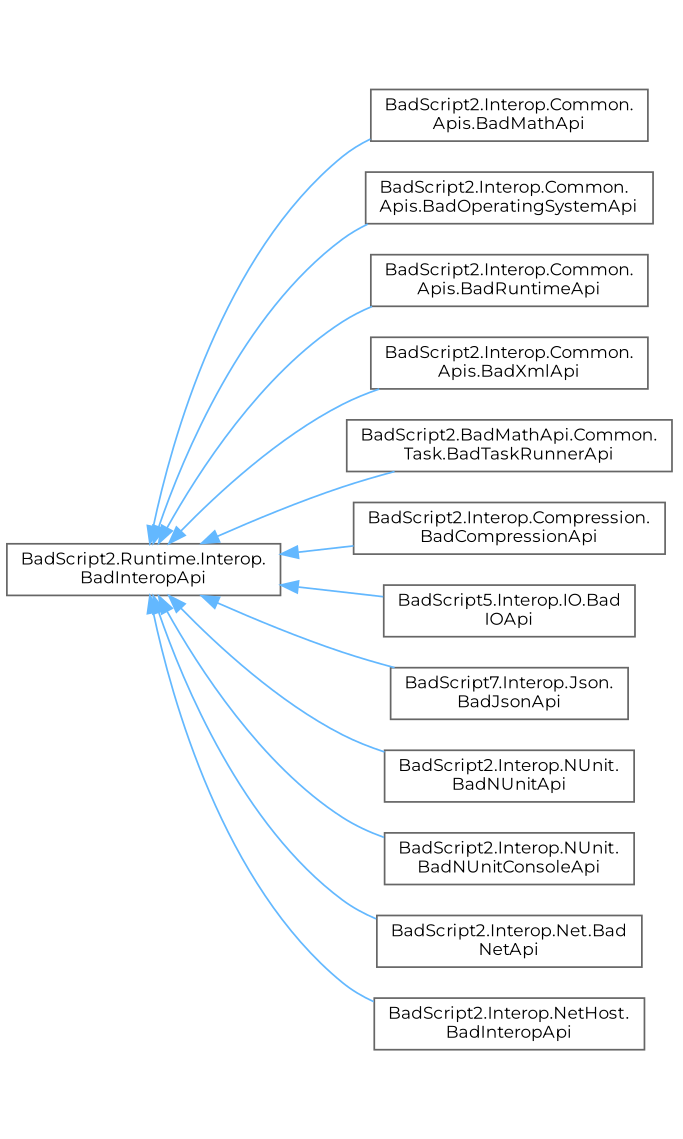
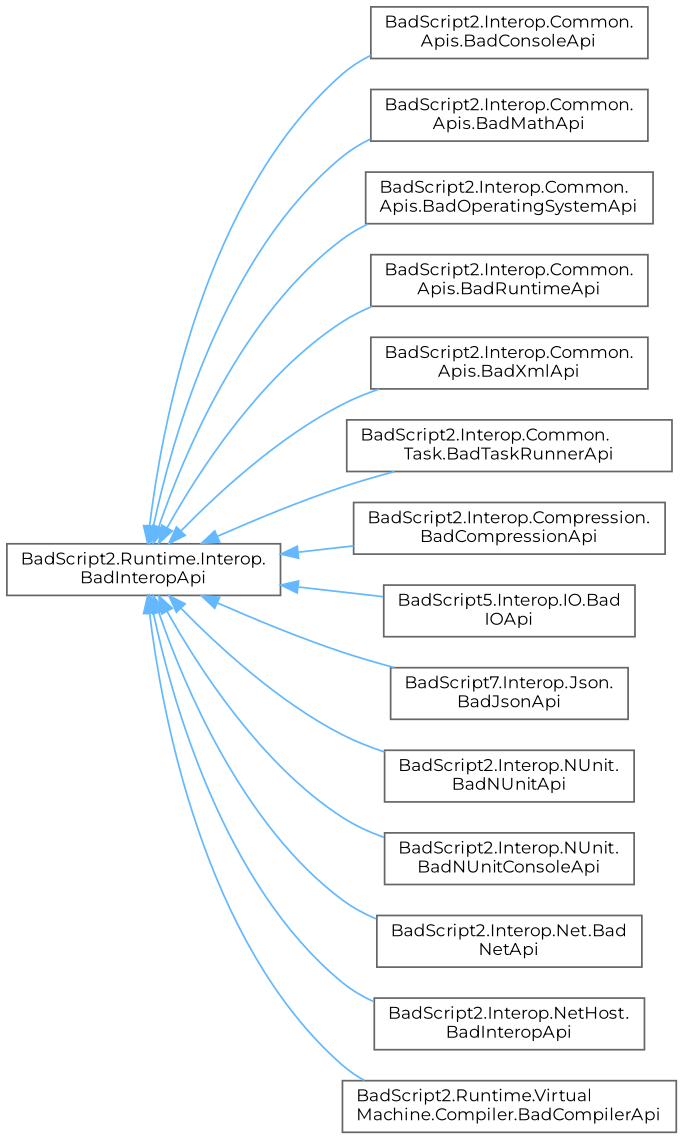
node "BadScript2.Interop.Common. Apis.BadConsoleApi": added
node "BadScript2.BadMathApi.Common. Task.BadTaskRunnerApi": label "BadScript2.BadMathApi.Common. Task.BadTaskRunnerApi" -> "BadScript2.Interop.Common. Task.BadTaskRunnerApi"
node "BadScript2.Runtime.Virtual Machine.Compiler.BadCompilerApi": added
